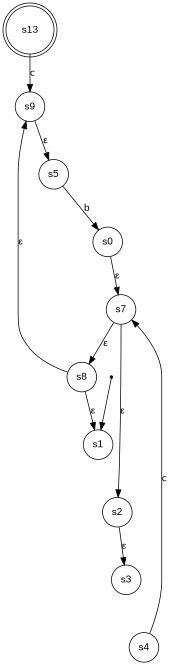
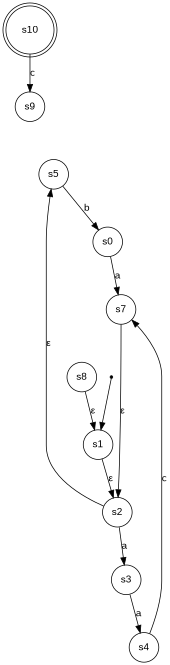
node "s13": label "s13" -> "s10"
edge "s9" -> "s5": now "s2" -> "s5"
edge "s8" -> "s9": removed, label "ε"
edge "s0" -> "s7": label "ε" -> "a"
edge "s7" -> "s8": removed, label "ε"
edge "s1" -> "s2": added, label "ε"
edge "s2" -> "s3": label "ε" -> "a"
edge "s3" -> "s4": added, label "a"
